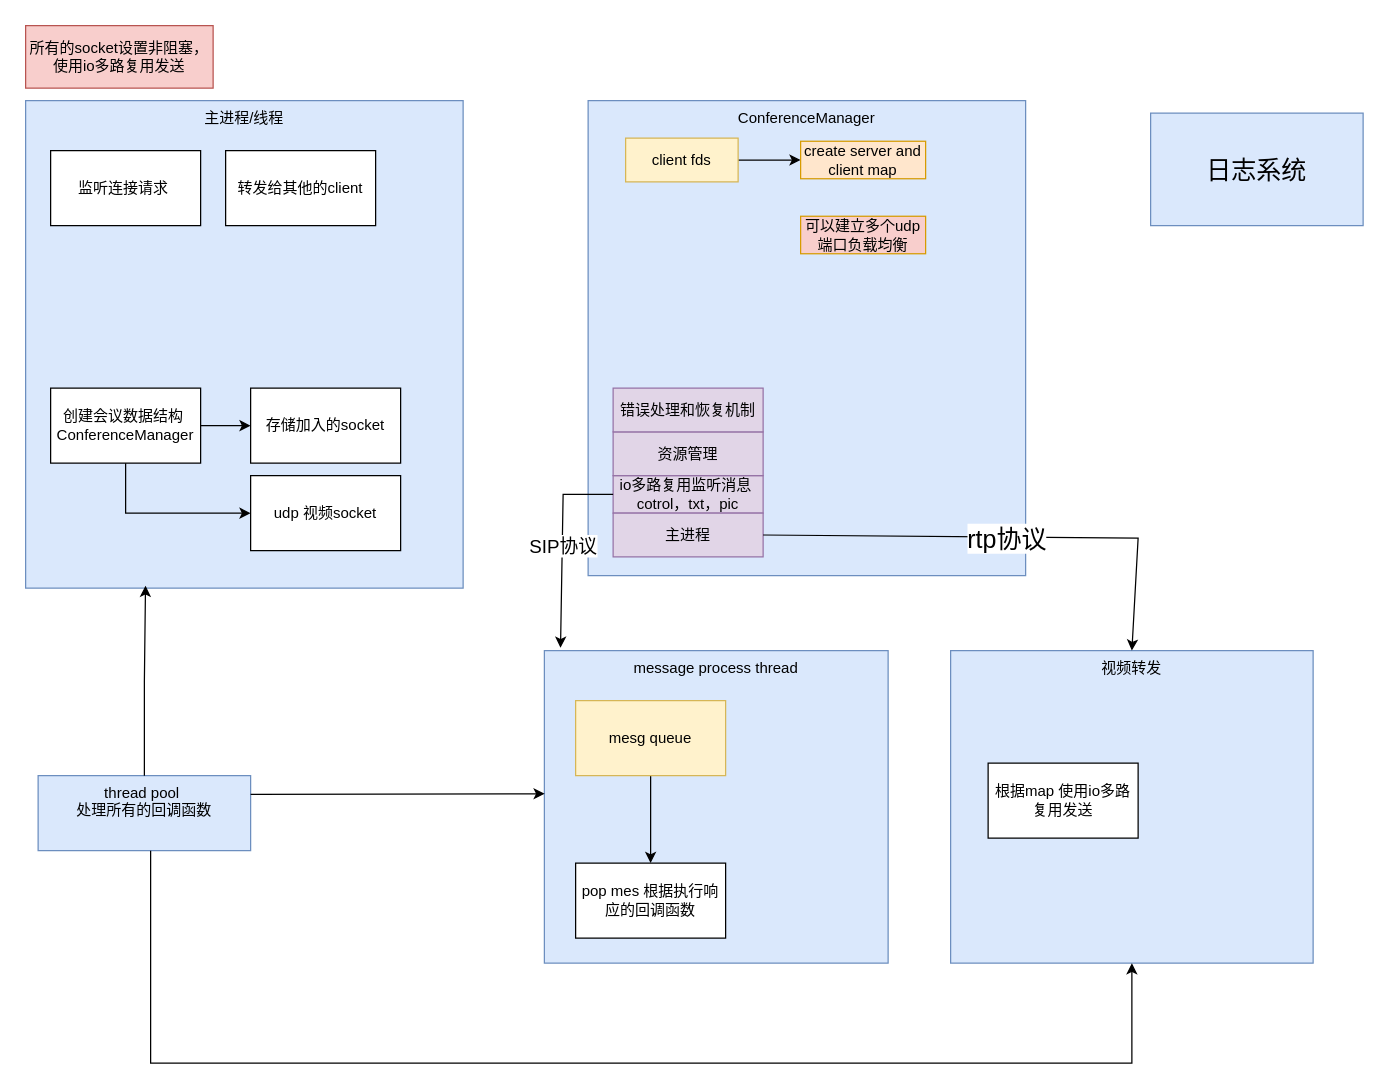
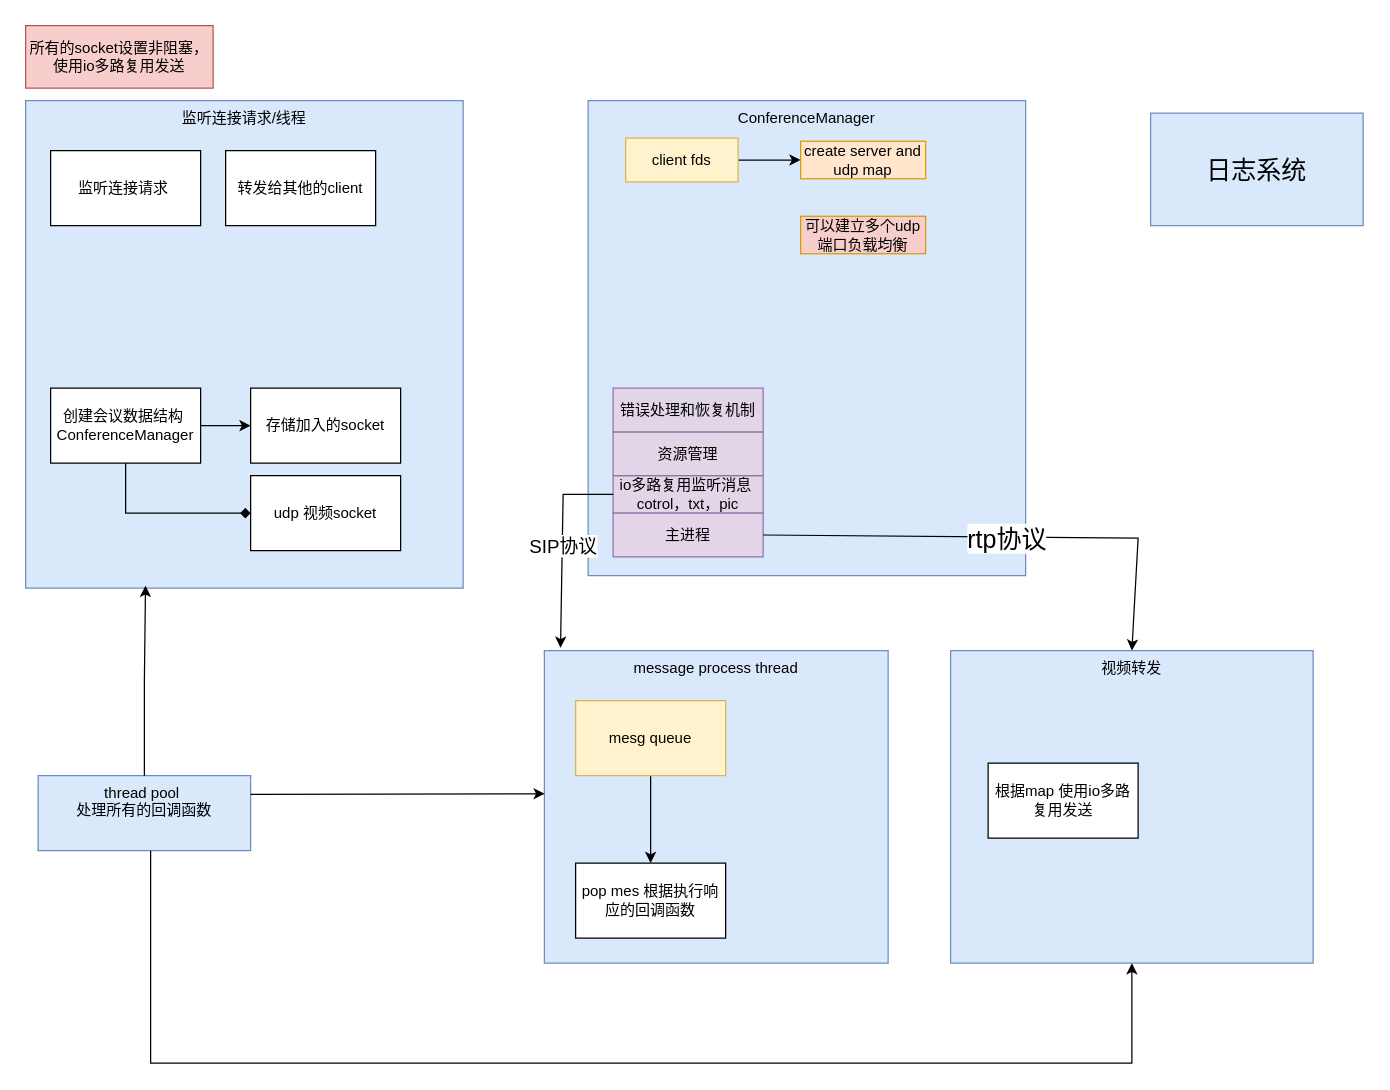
node "主进程/线程": label "主进程/线程" -> "监听连接请求/线程"
node "create server and client map": label "create server and client map" -> "create server and udp map"
edge "创建会议数据结构 ConferenceManager" -> "udp 视频socket": arrowhead classic -> diamond
